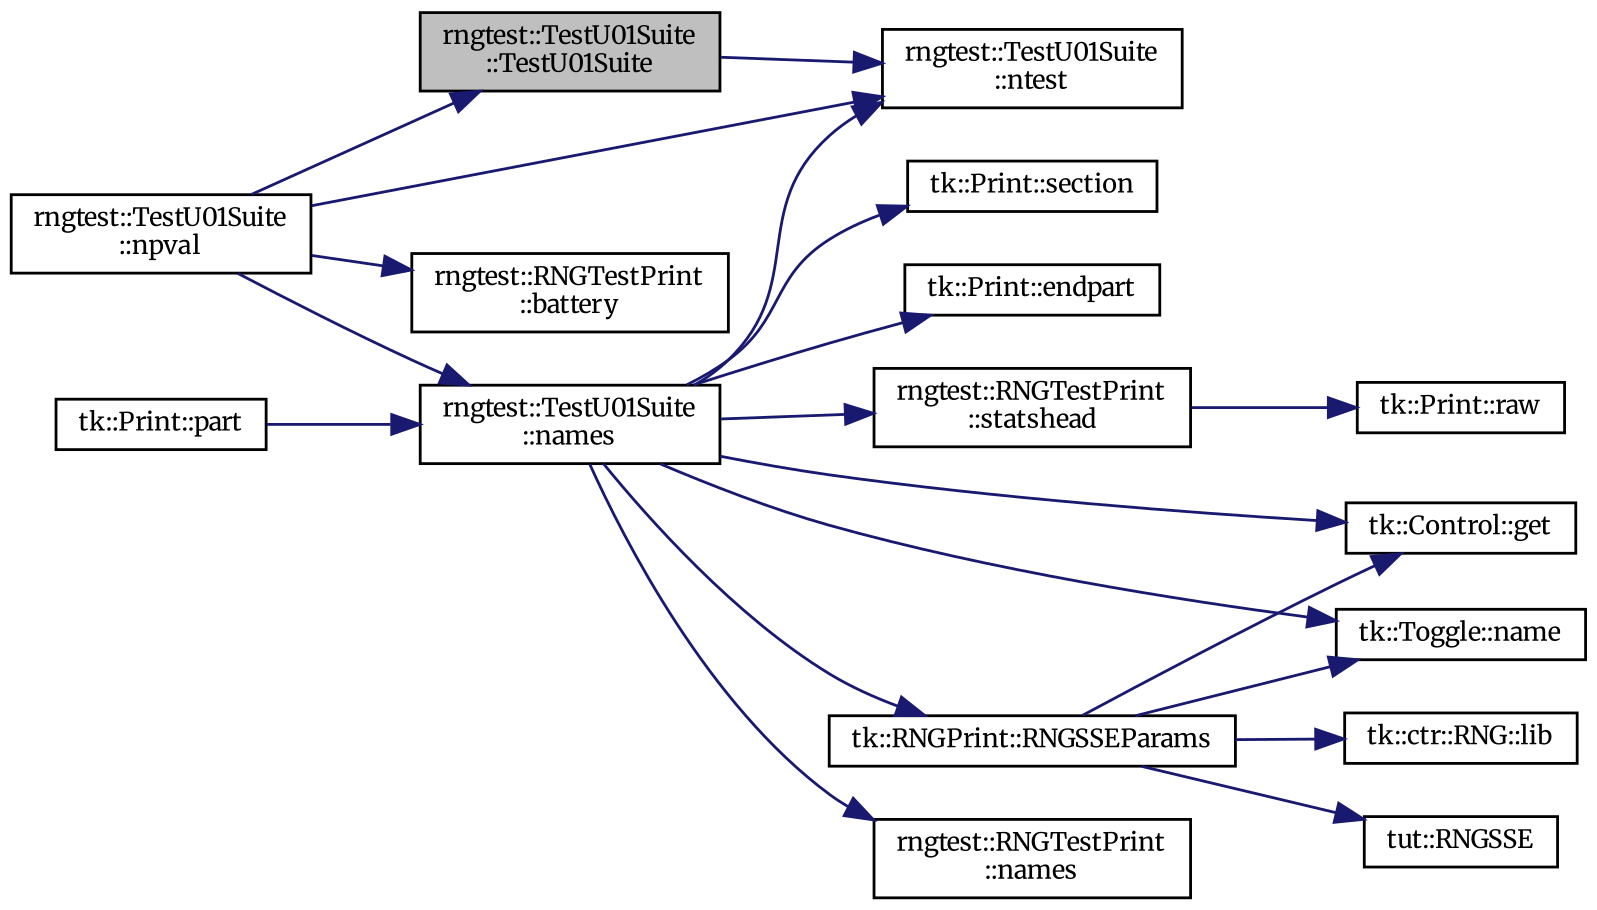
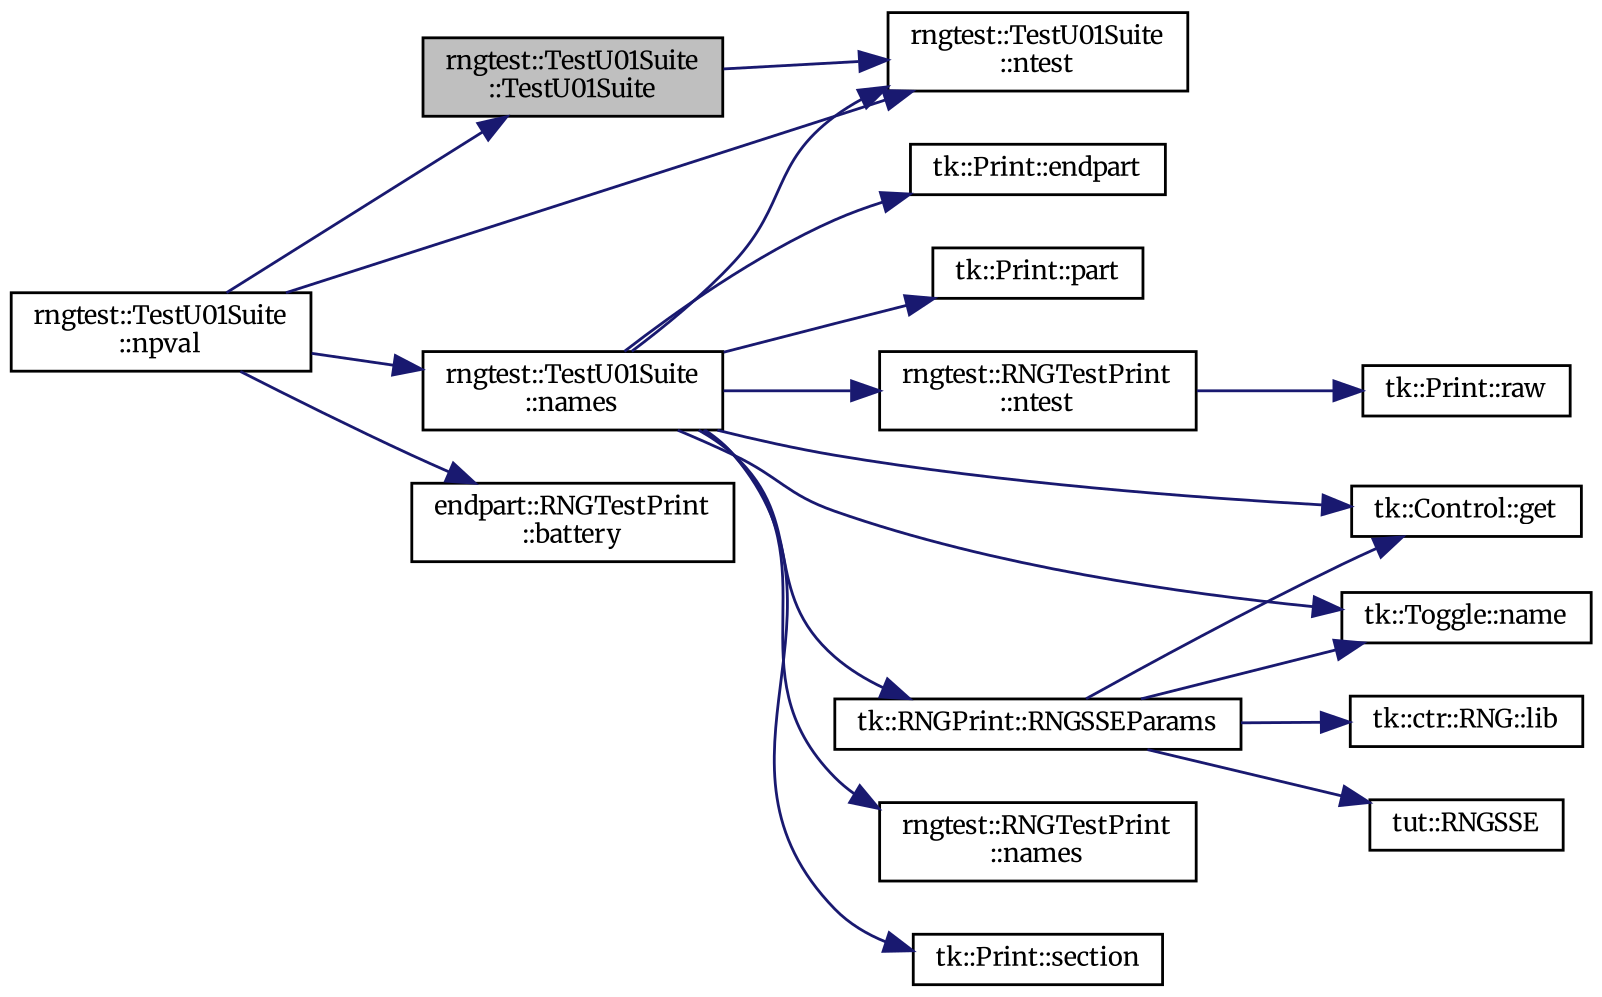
node "rngtest::RNGTestPrint ::battery": label "rngtest::RNGTestPrint ::battery" -> "endpart::RNGTestPrint ::battery"
node "rngtest::RNGTestPrint ::statshead": label "rngtest::RNGTestPrint ::statshead" -> "rngtest::RNGTestPrint ::ntest"
edge "tk::Print::part" -> "rngtest::TestU01Suite ::names": reversed
